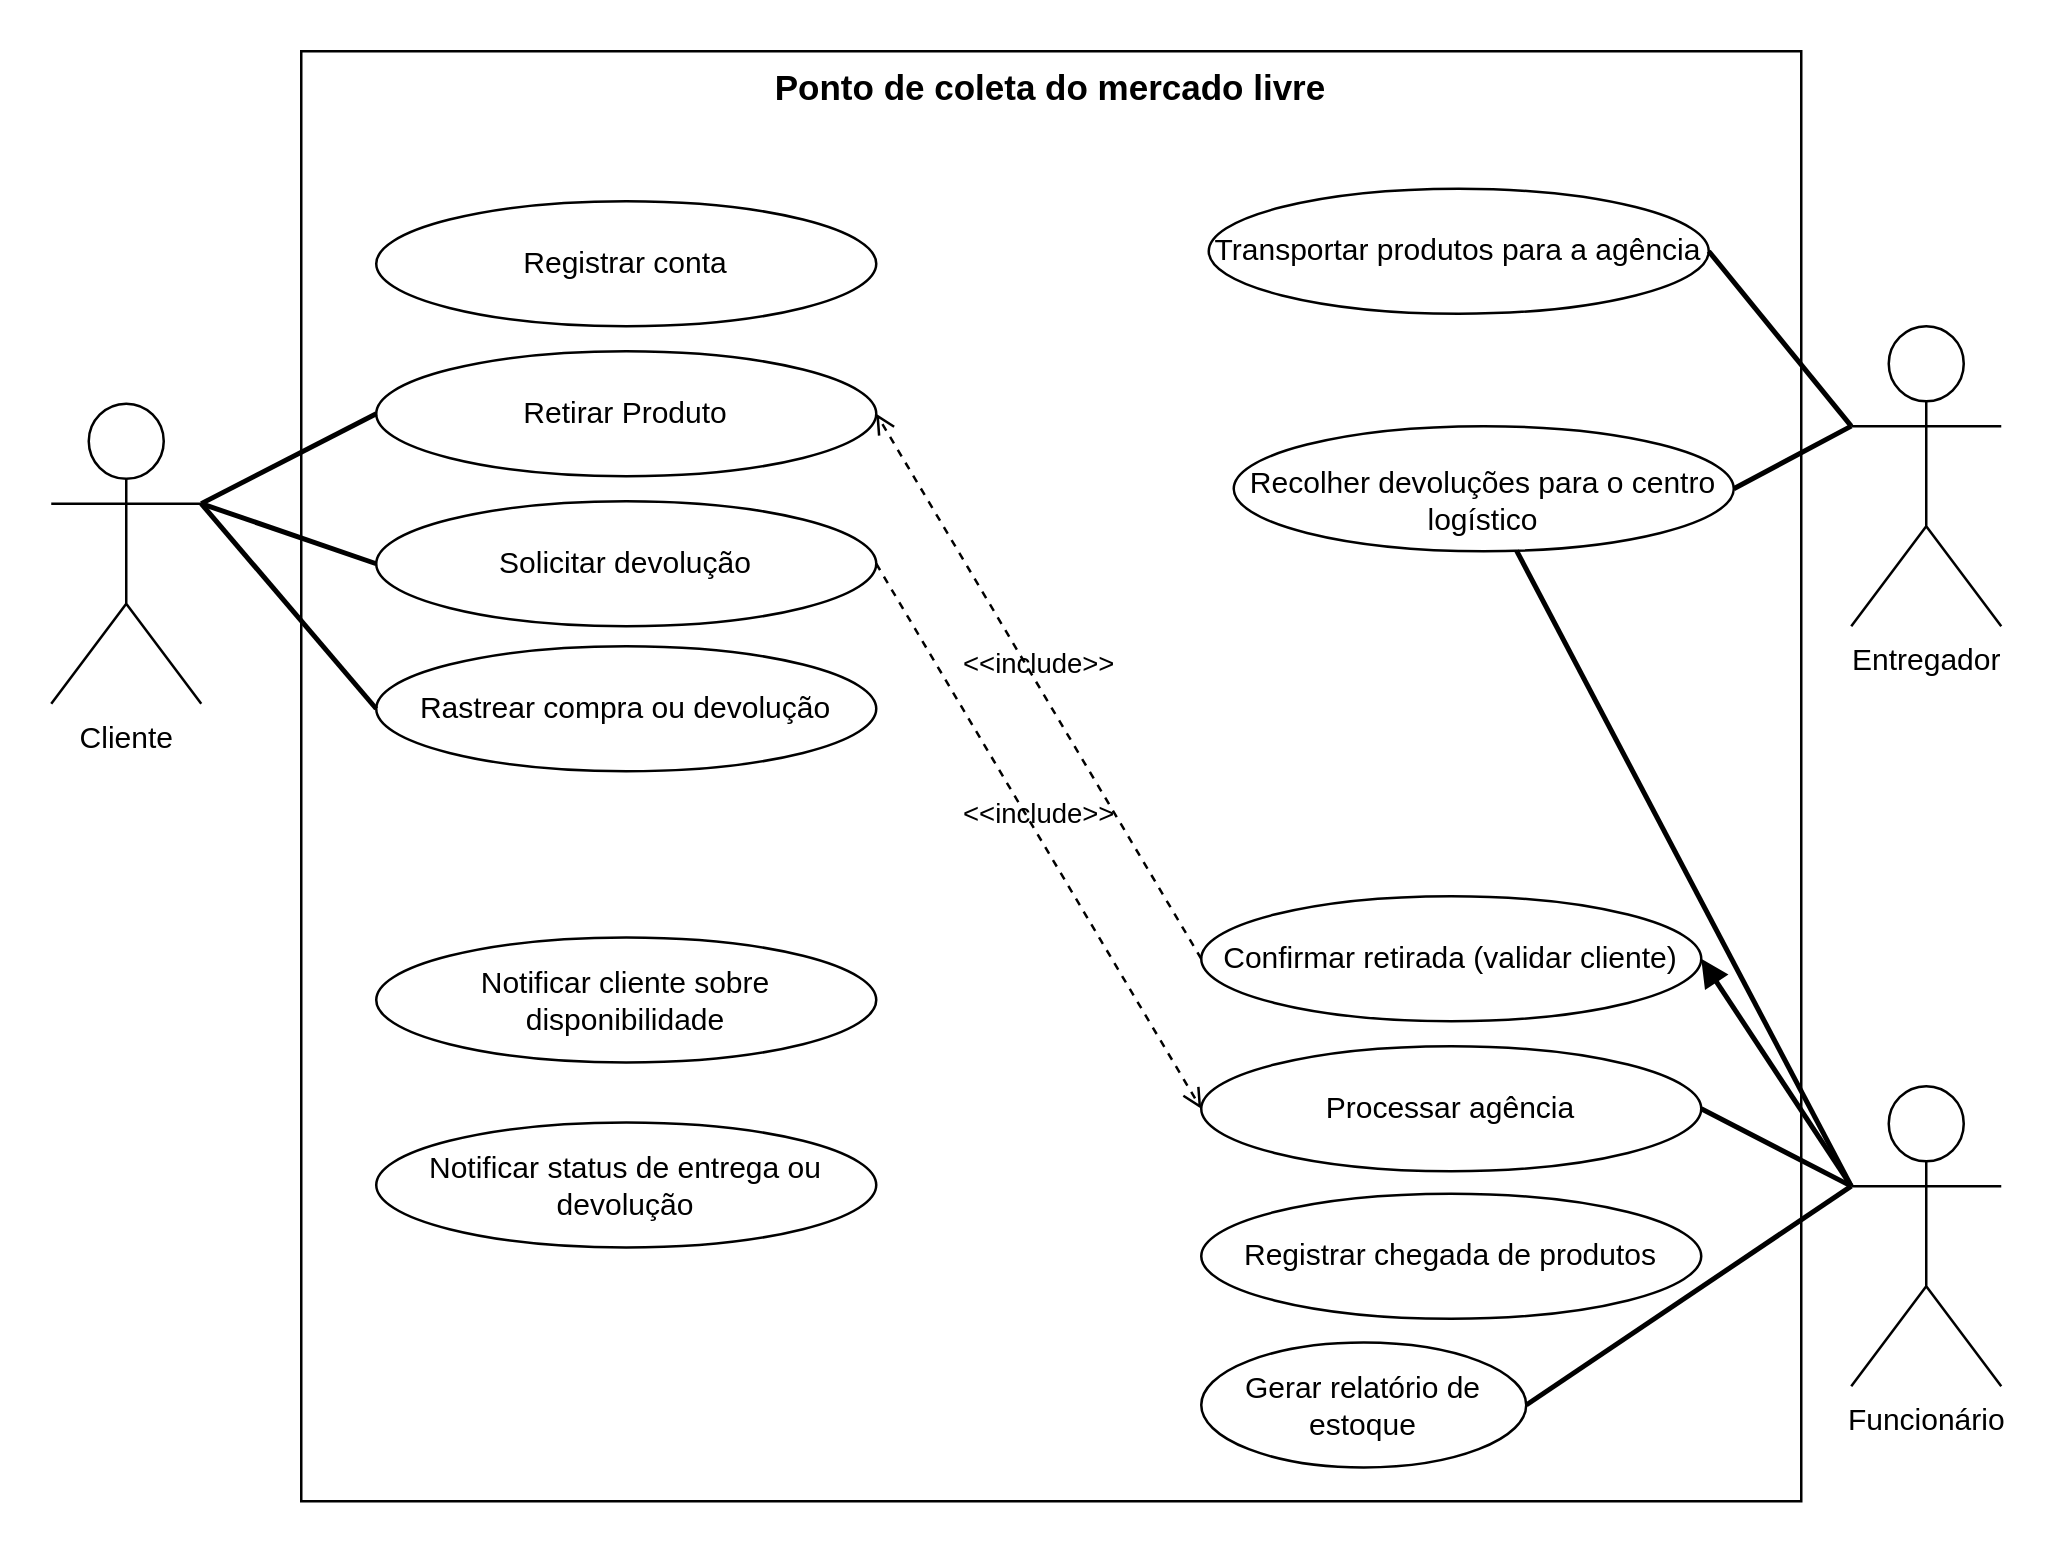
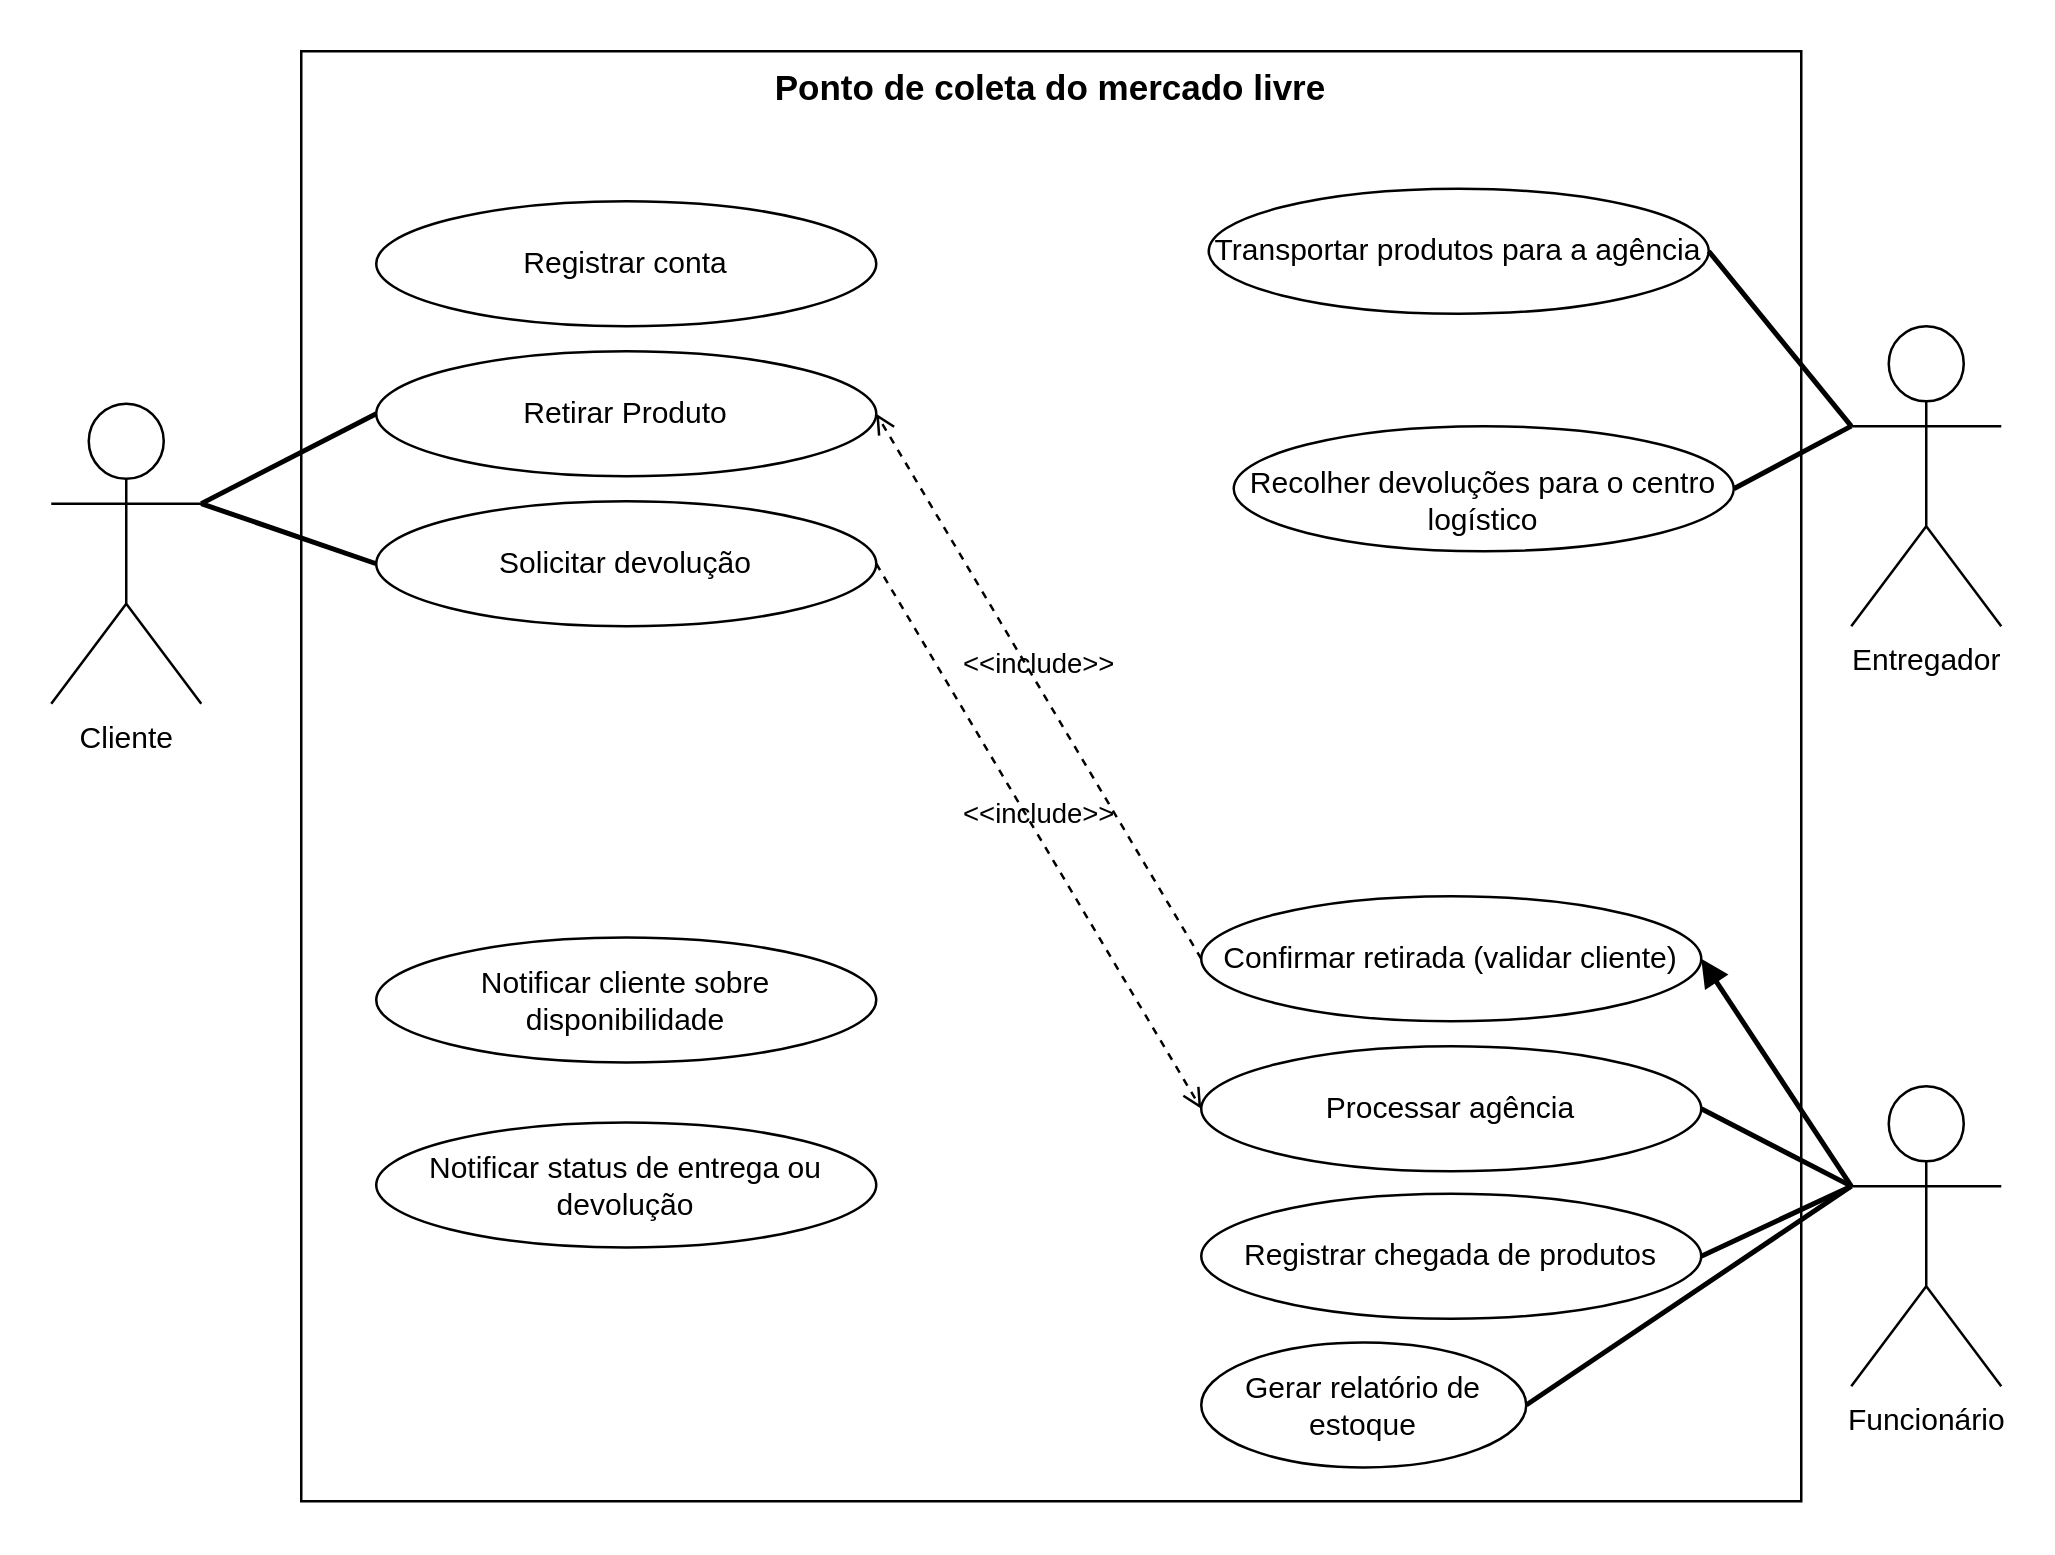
edge "Cliente" -- "Rastrear compra ou devolução": removed
node "Rastrear compra ou devolução": removed
edge "Recolher devoluções para o centro logístico" -- "Funcionário": now "Registrar chegada de produtos" -- "Funcionário"
